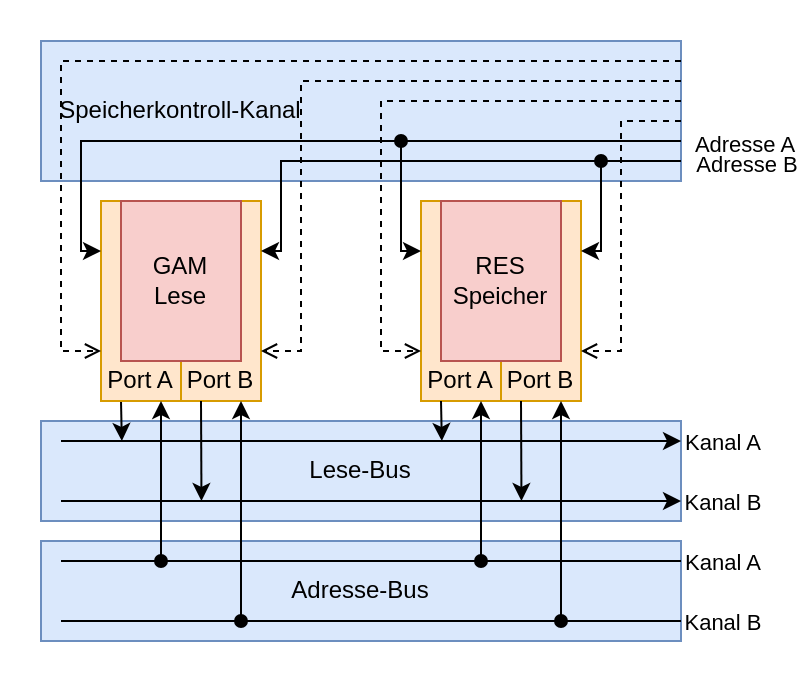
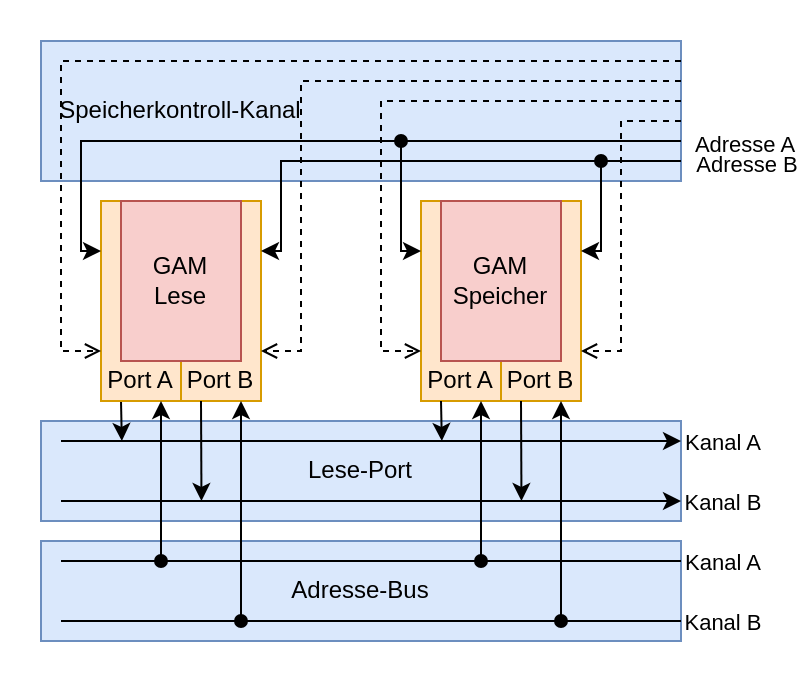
node "RES Speicher": label "RES Speicher" -> "GAM Speicher"
node "Lese-Bus": label "Lese-Bus" -> "Lese-Port"
